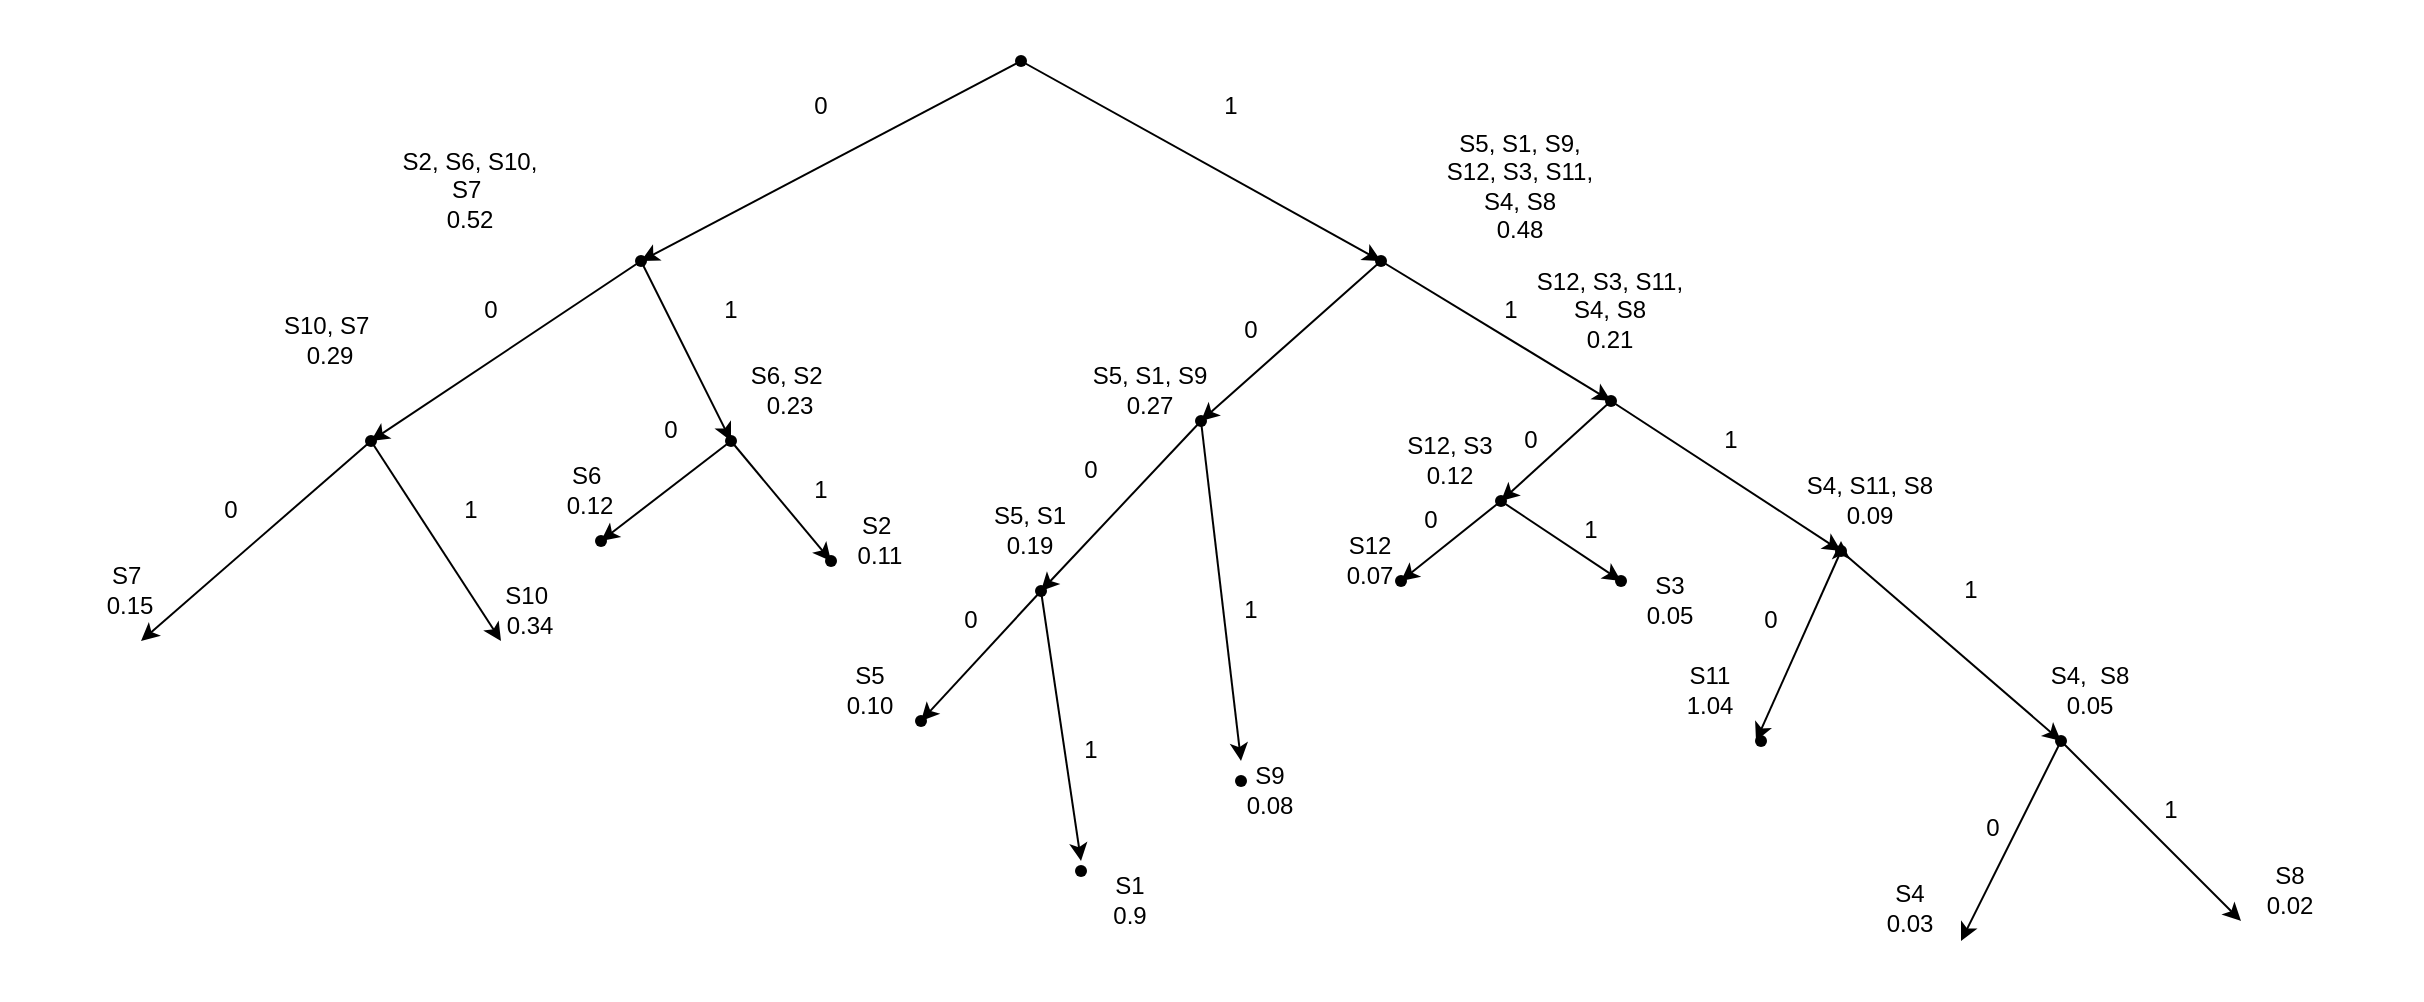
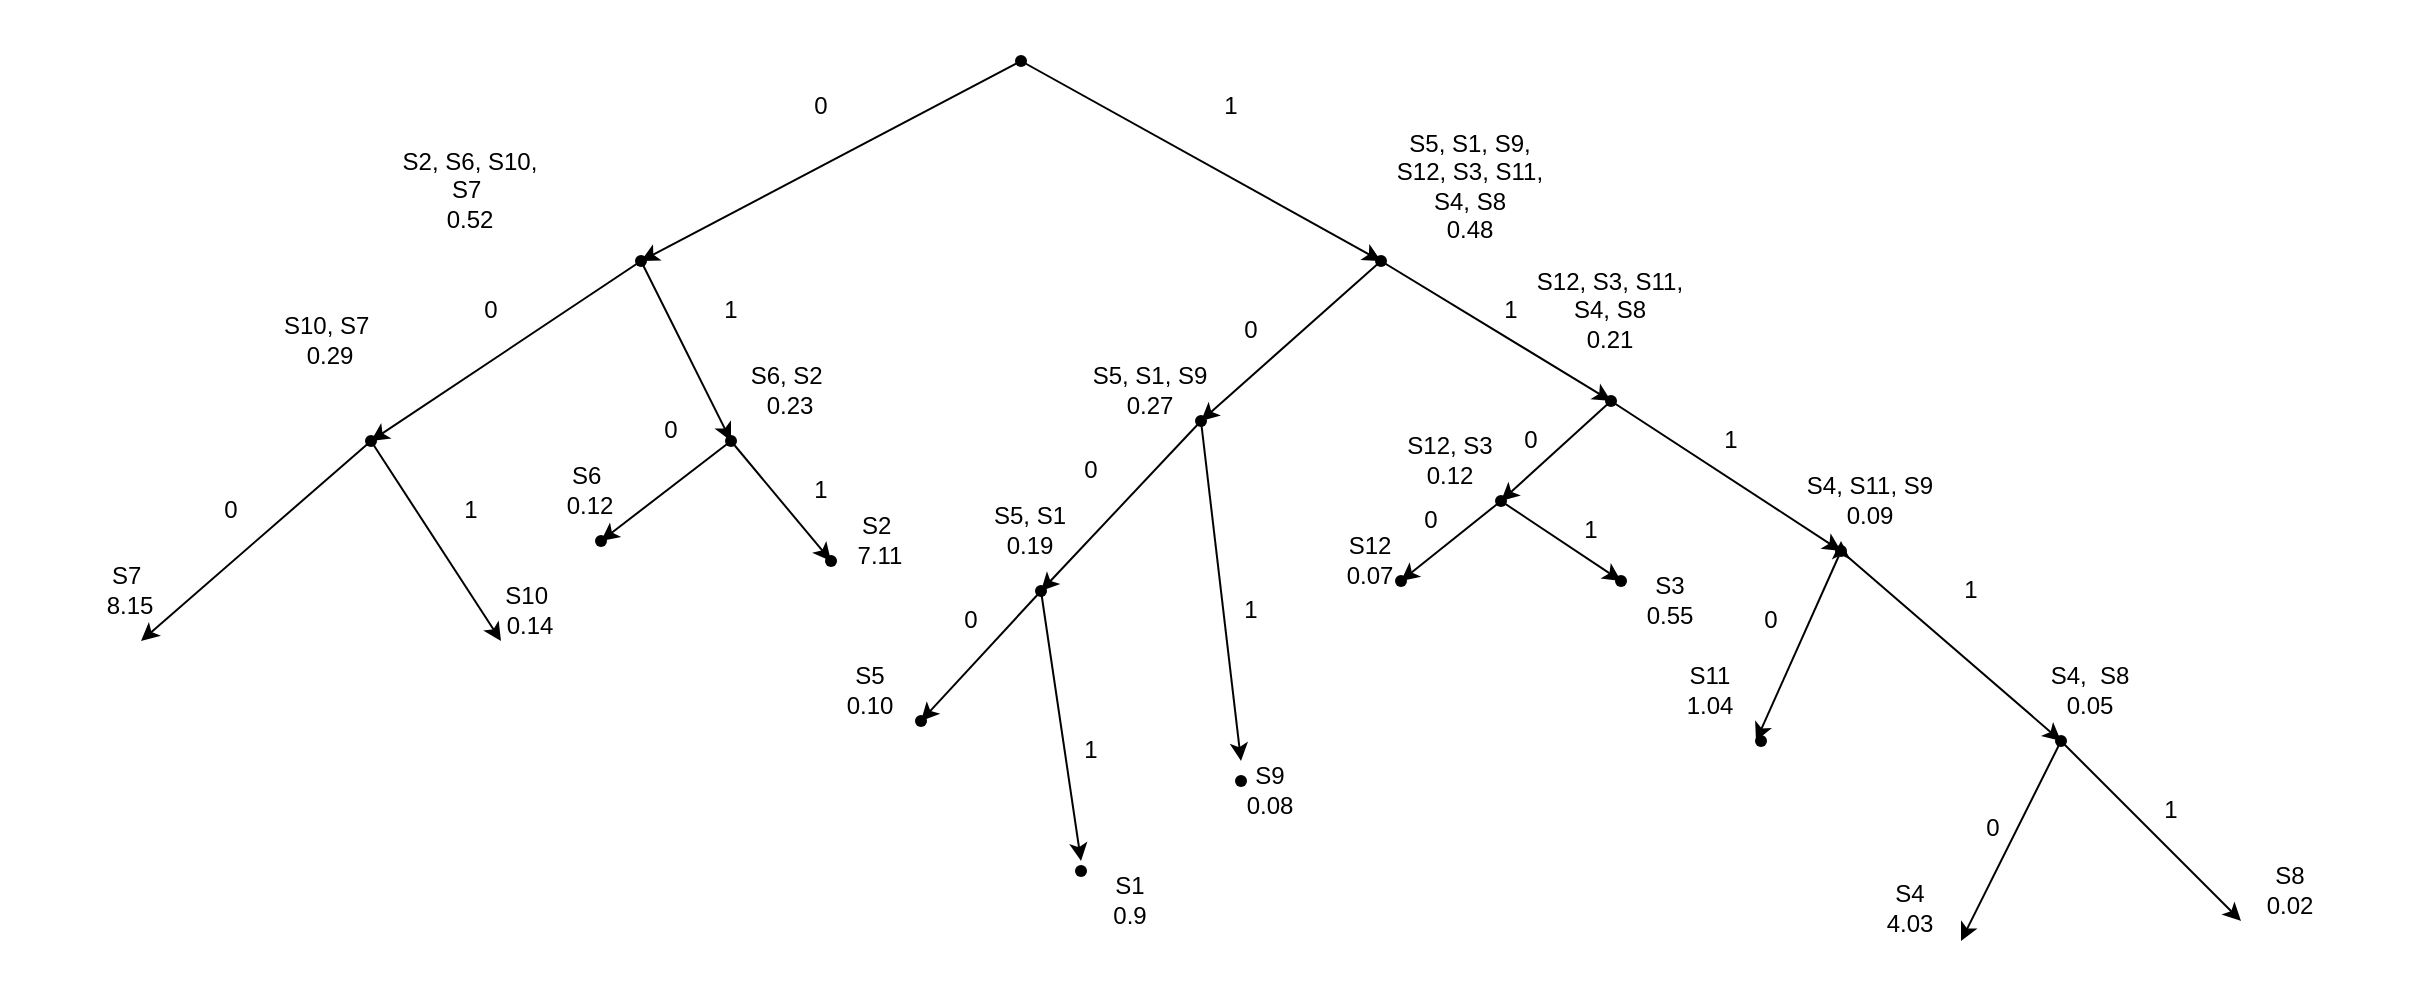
node "S5, S1, S9, S12, S3, S11, S4, S8 0.48": moved (1521, 187) -> (1471, 187)
node "S4, S11, S8 0.09": label "S4, S11, S8 0.09" -> "S4, S11, S9 0.09"
node "S2 0.11": label "S2 0.11" -> "S2 7.11"
node "S7 0.15": label "S7 0.15" -> "S7 8.15"
node "S3 0.05": label "S3 0.05" -> "S3 0.55"
node "S10 0.34": label "S10 0.34" -> "S10 0.14"
node "S4 0.03": label "S4 0.03" -> "S4 4.03"
